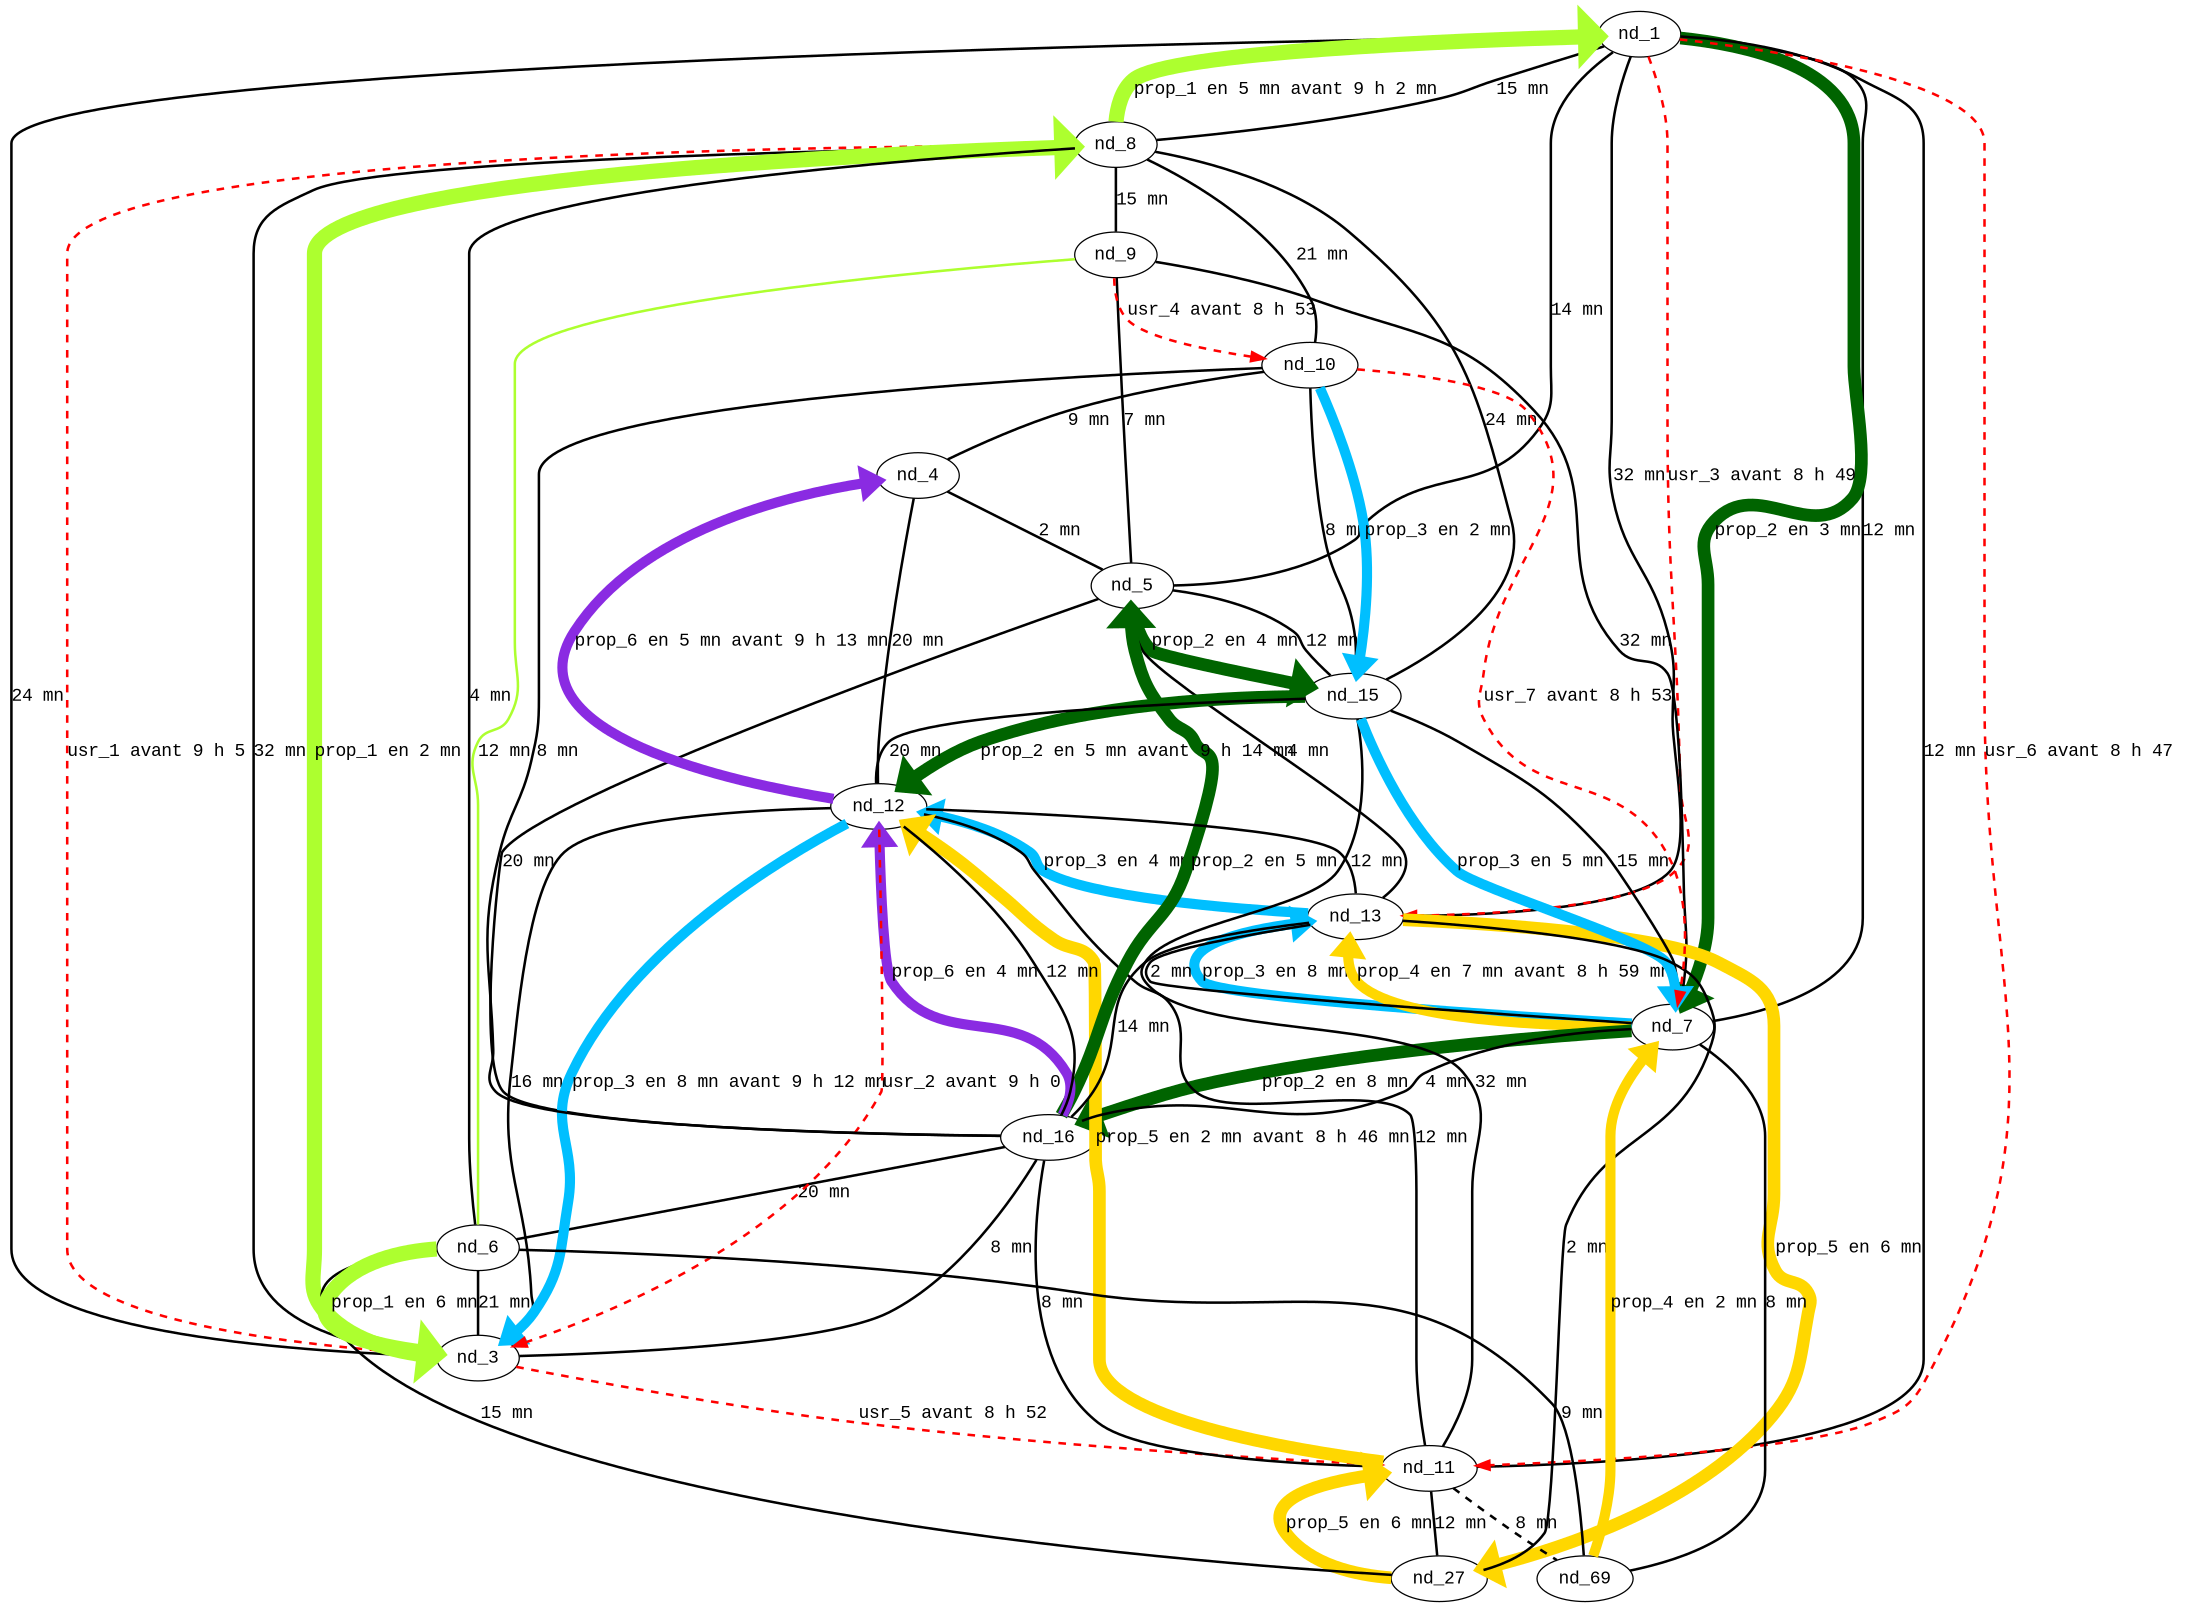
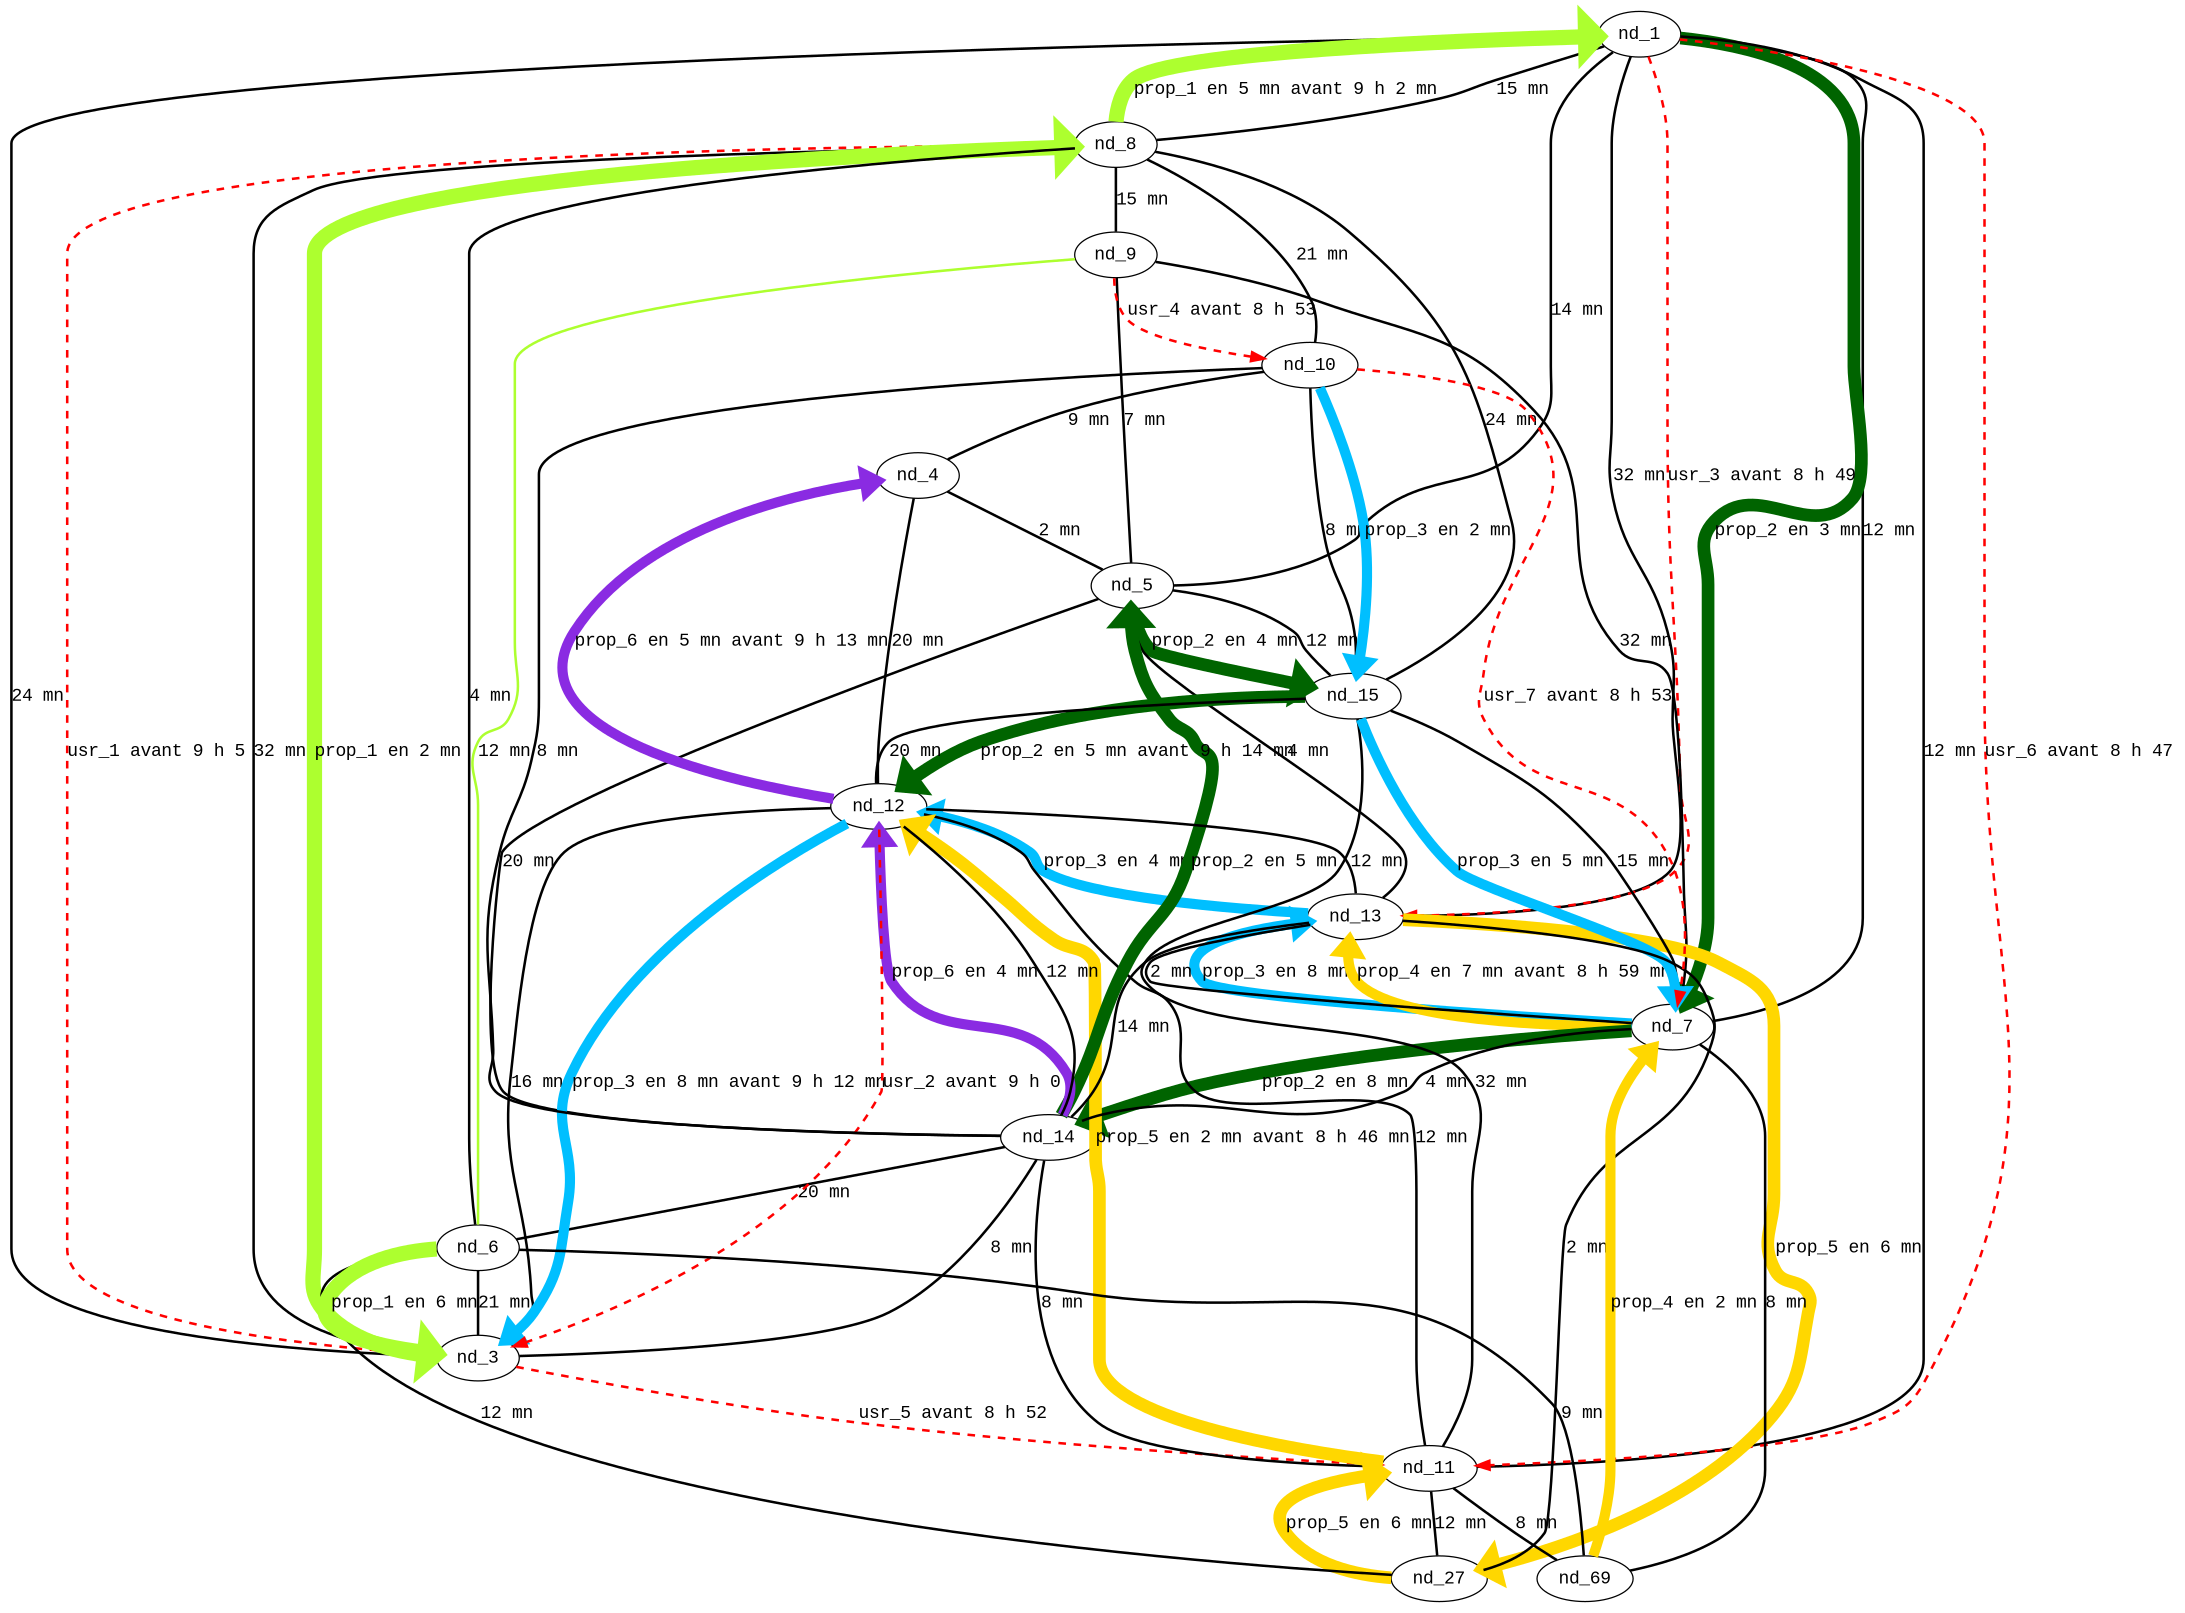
node "nd_16": label "nd_16" -> "nd_14"
edge "nd_6" -- "nd_27": label "15 mn" -> "12 mn"
edge "nd_11" -- "nd_69": style dashed -> solid
